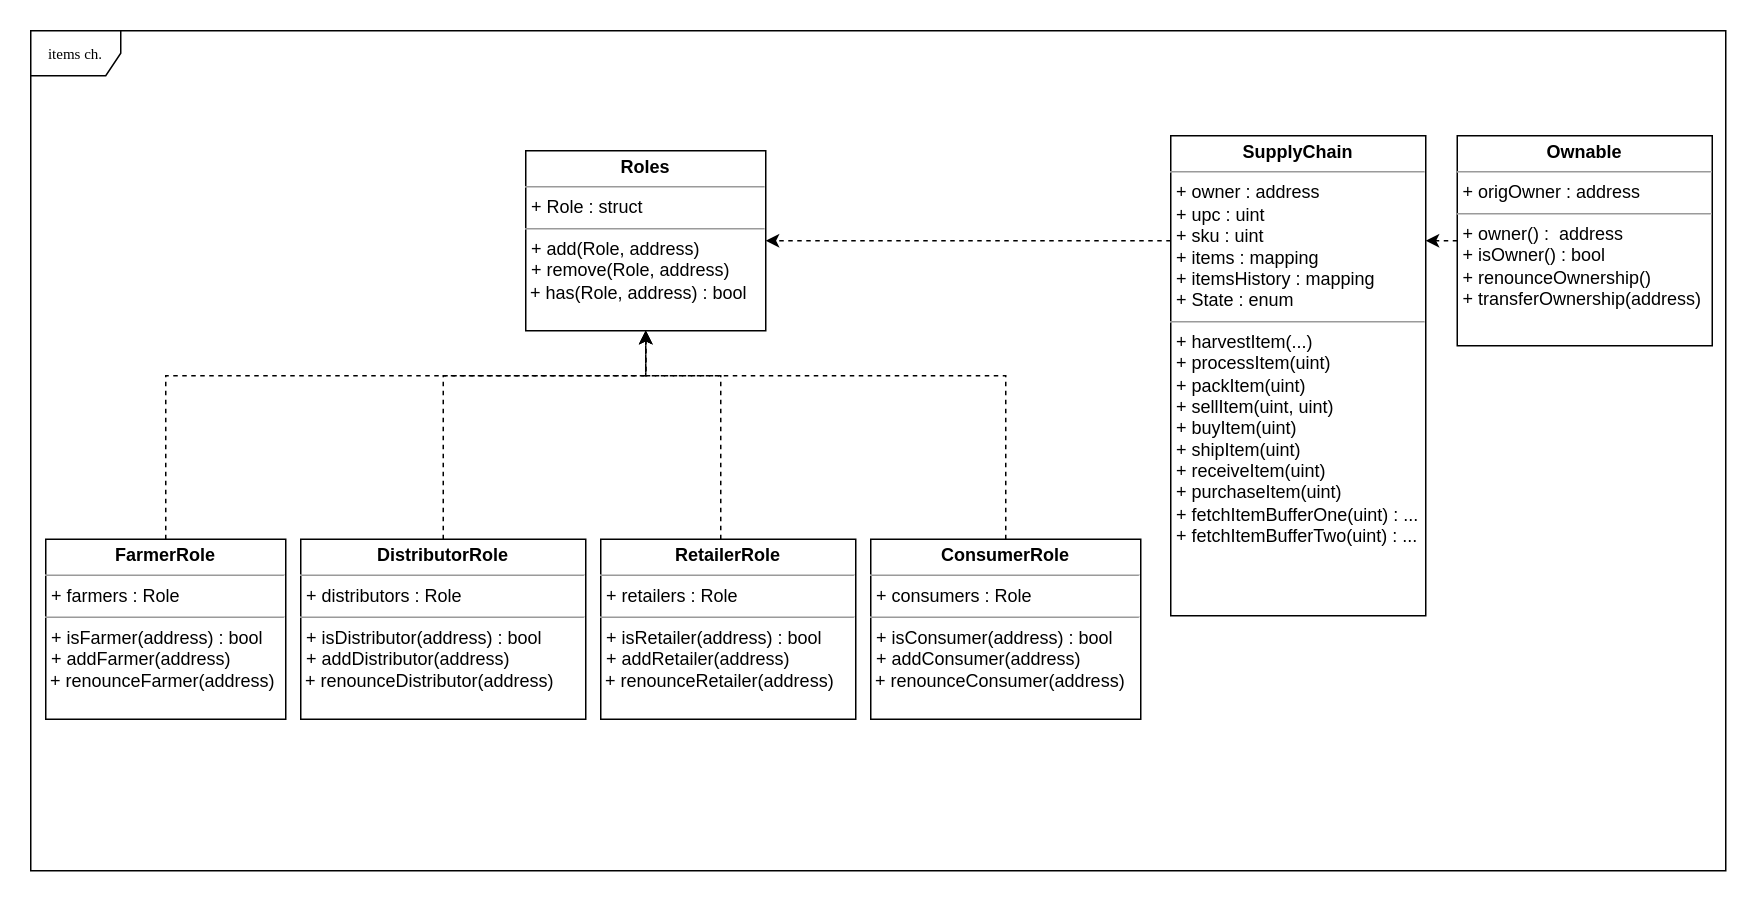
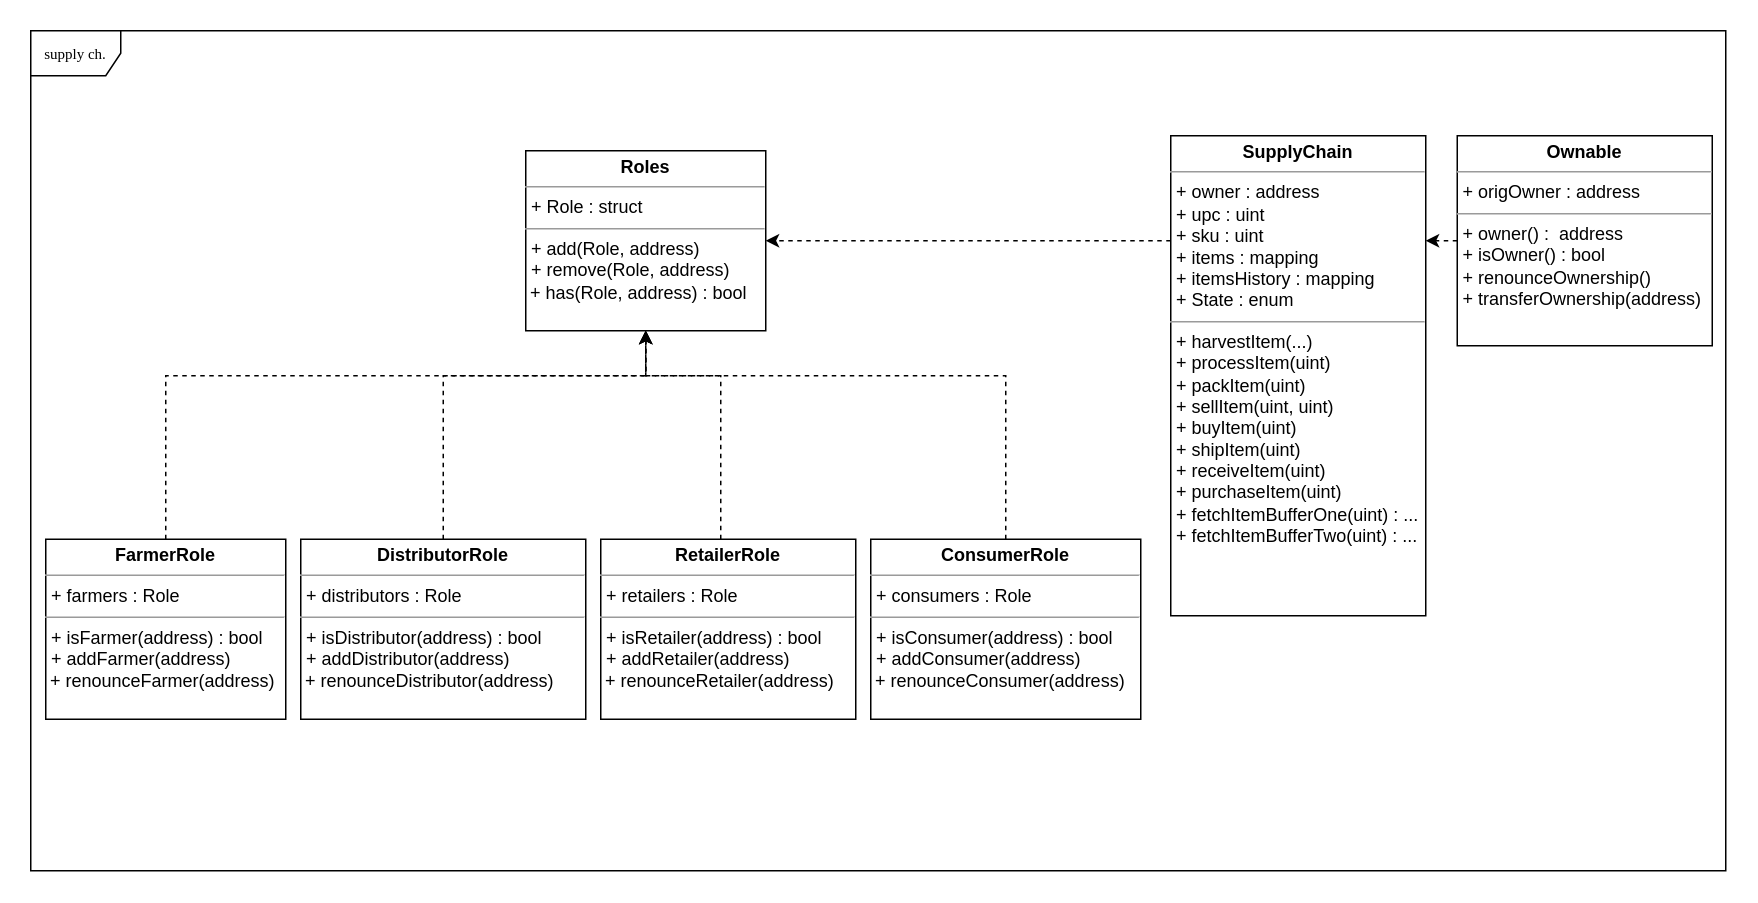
node "items ch.": label "items ch." -> "supply ch."
